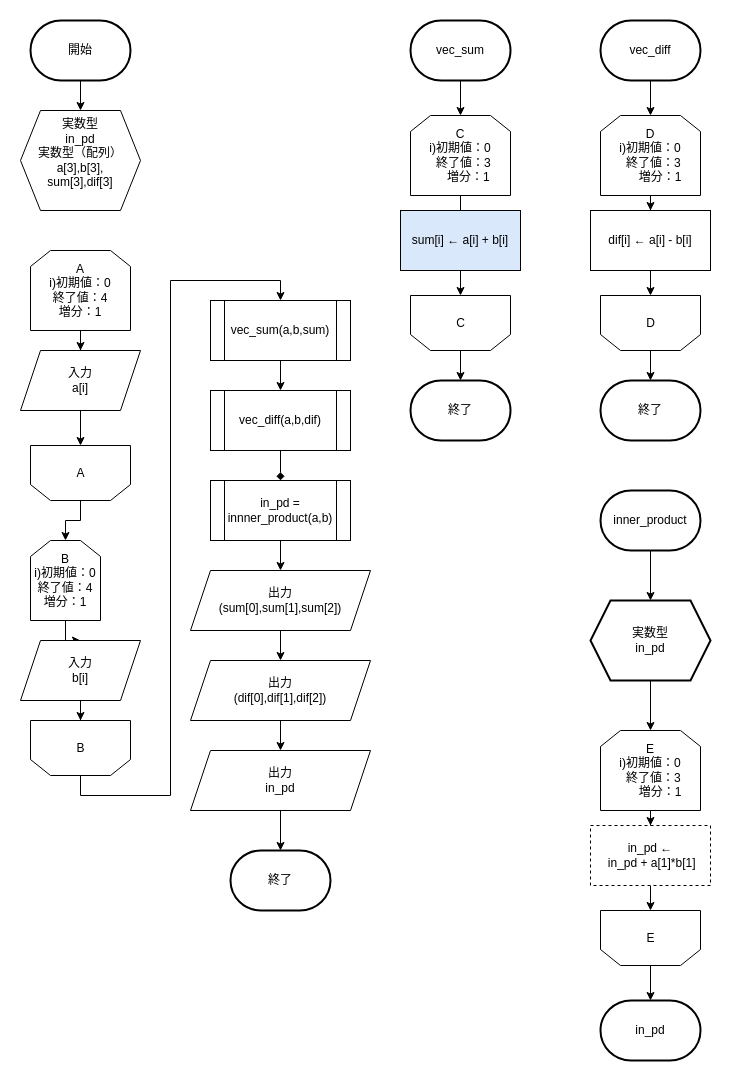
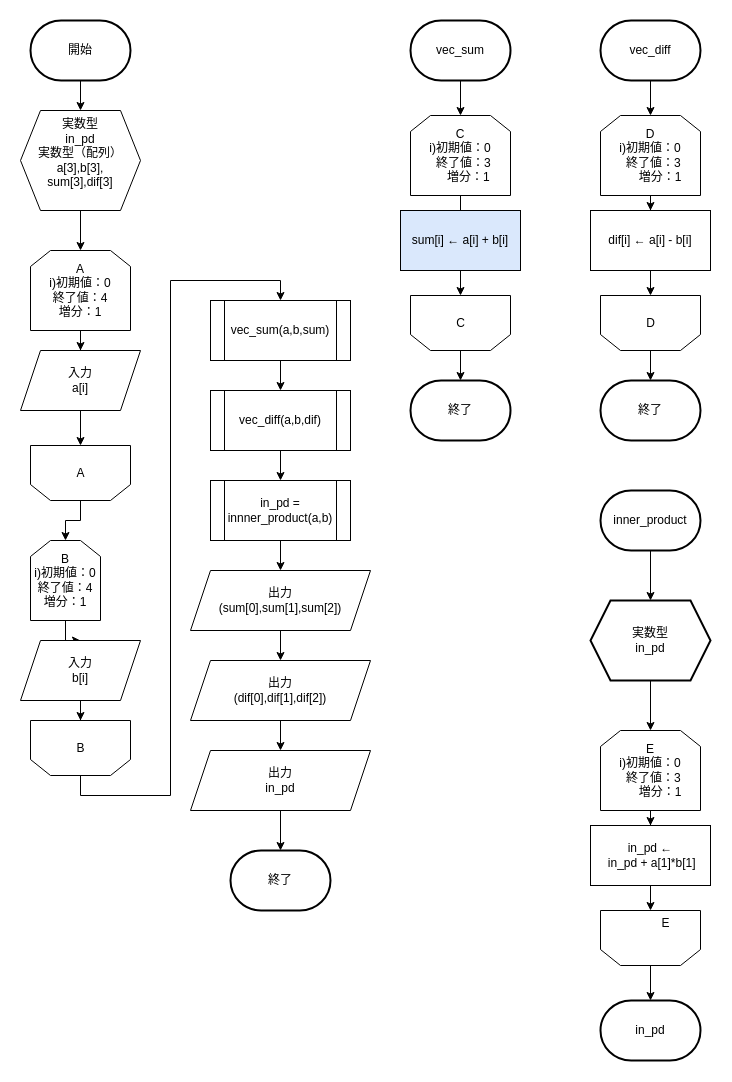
edge "実数型 in_pd 実数型（配列） a[3],b[3], sum[3],dif[3]" -> "A i)初期値：0 終了値：4 増分：1": added
edge "vec_diff(a,b,dif)" -> "in_pd = innner_product(a,b)": arrowhead diamond -> classic
node "in_pd ← in_pd + a[1]*b[1]": style dashed -> solid
node "E": moved (651, 938) -> (666, 923)
